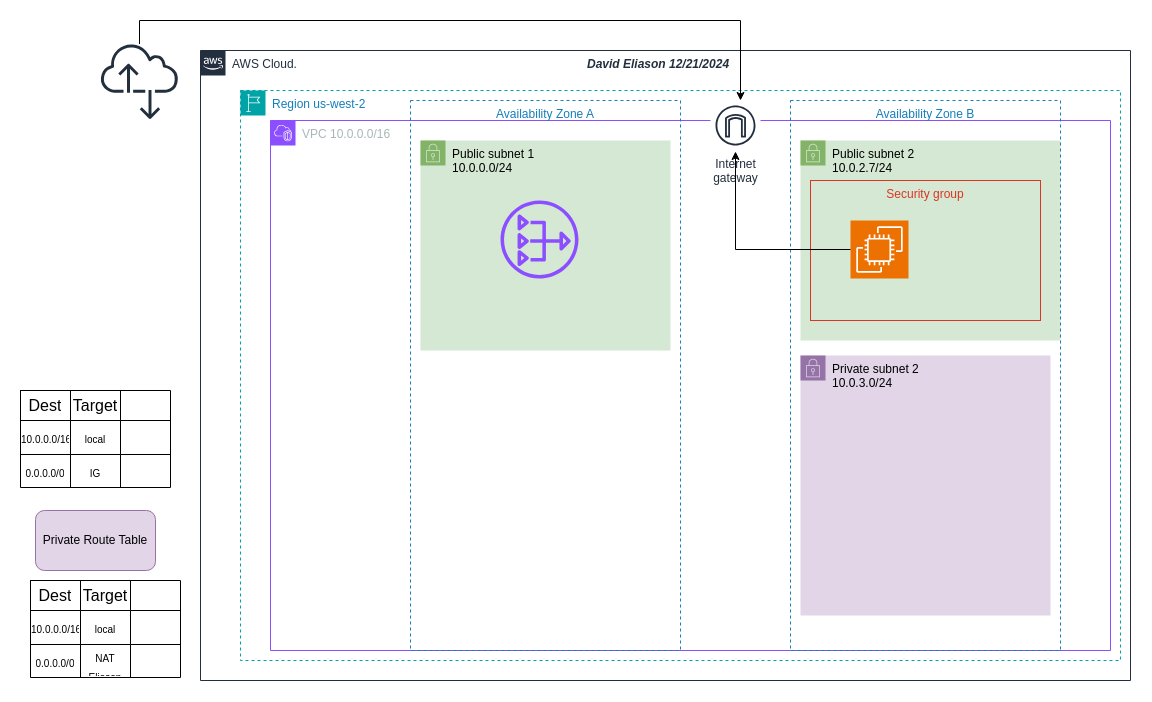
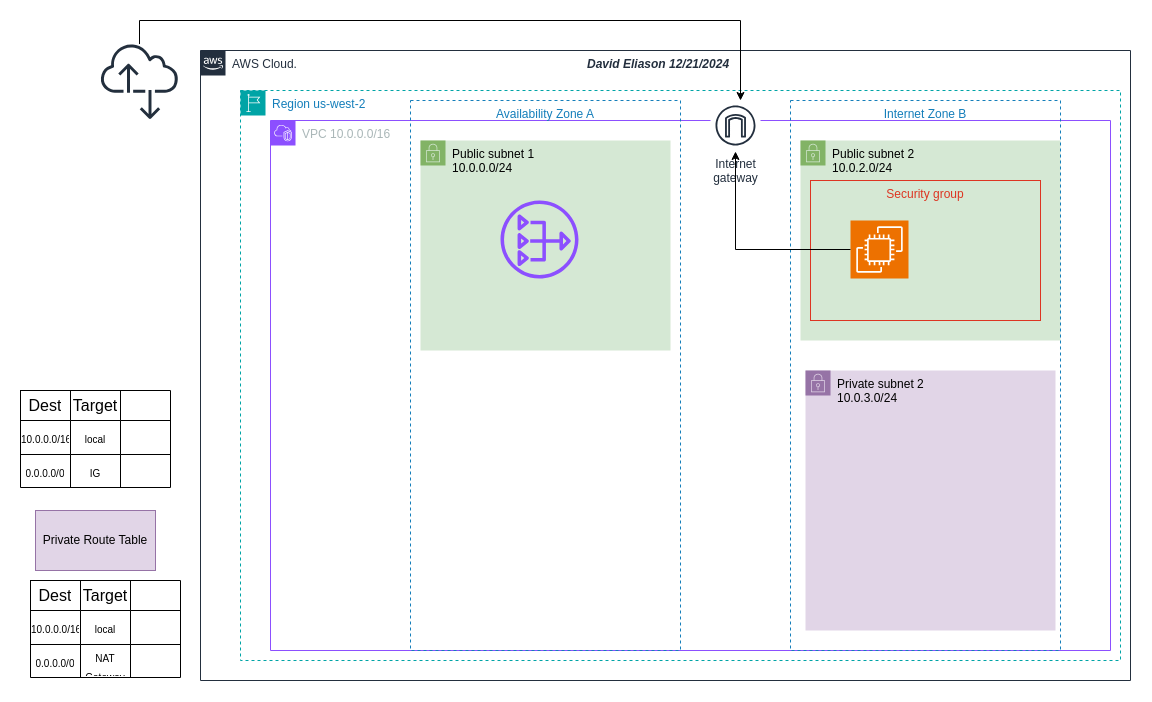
node "Availability Zone B": label "Availability Zone B" -> "Internet Zone B"
node "Public subnet 2 10.0.2.7/24": label "Public subnet 2 10.0.2.7/24" -> "Public subnet 2 10.0.2.0/24"
node "Private subnet 2 10.0.3.0/24": moved (926, 486) -> (931, 501)
node "Private Route Table": shape rounded rectangle -> rectangle
node "NAT Eliason": label "NAT Eliason" -> "NAT Gateway"
